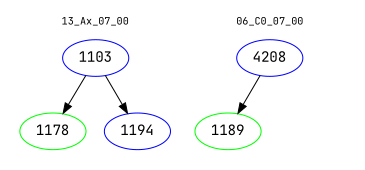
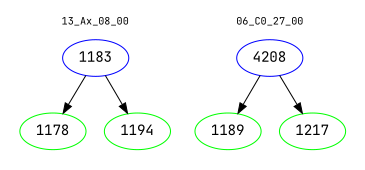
cluster "13_Ax_07_00": label "13_Ax_07_00" -> "13_Ax_08_00"
cluster "06_C0_07_00": label "06_C0_07_00" -> "06_C0_27_00"
node "1103": label "1103" -> "1183"
node "1194": color blue -> green
node "1217": added
